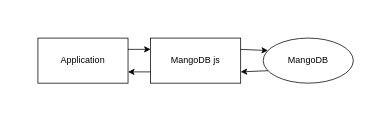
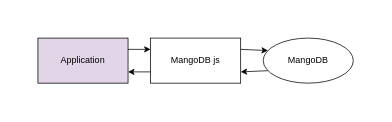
node "Application": fillcolor #ffffff -> #e1d5e7
